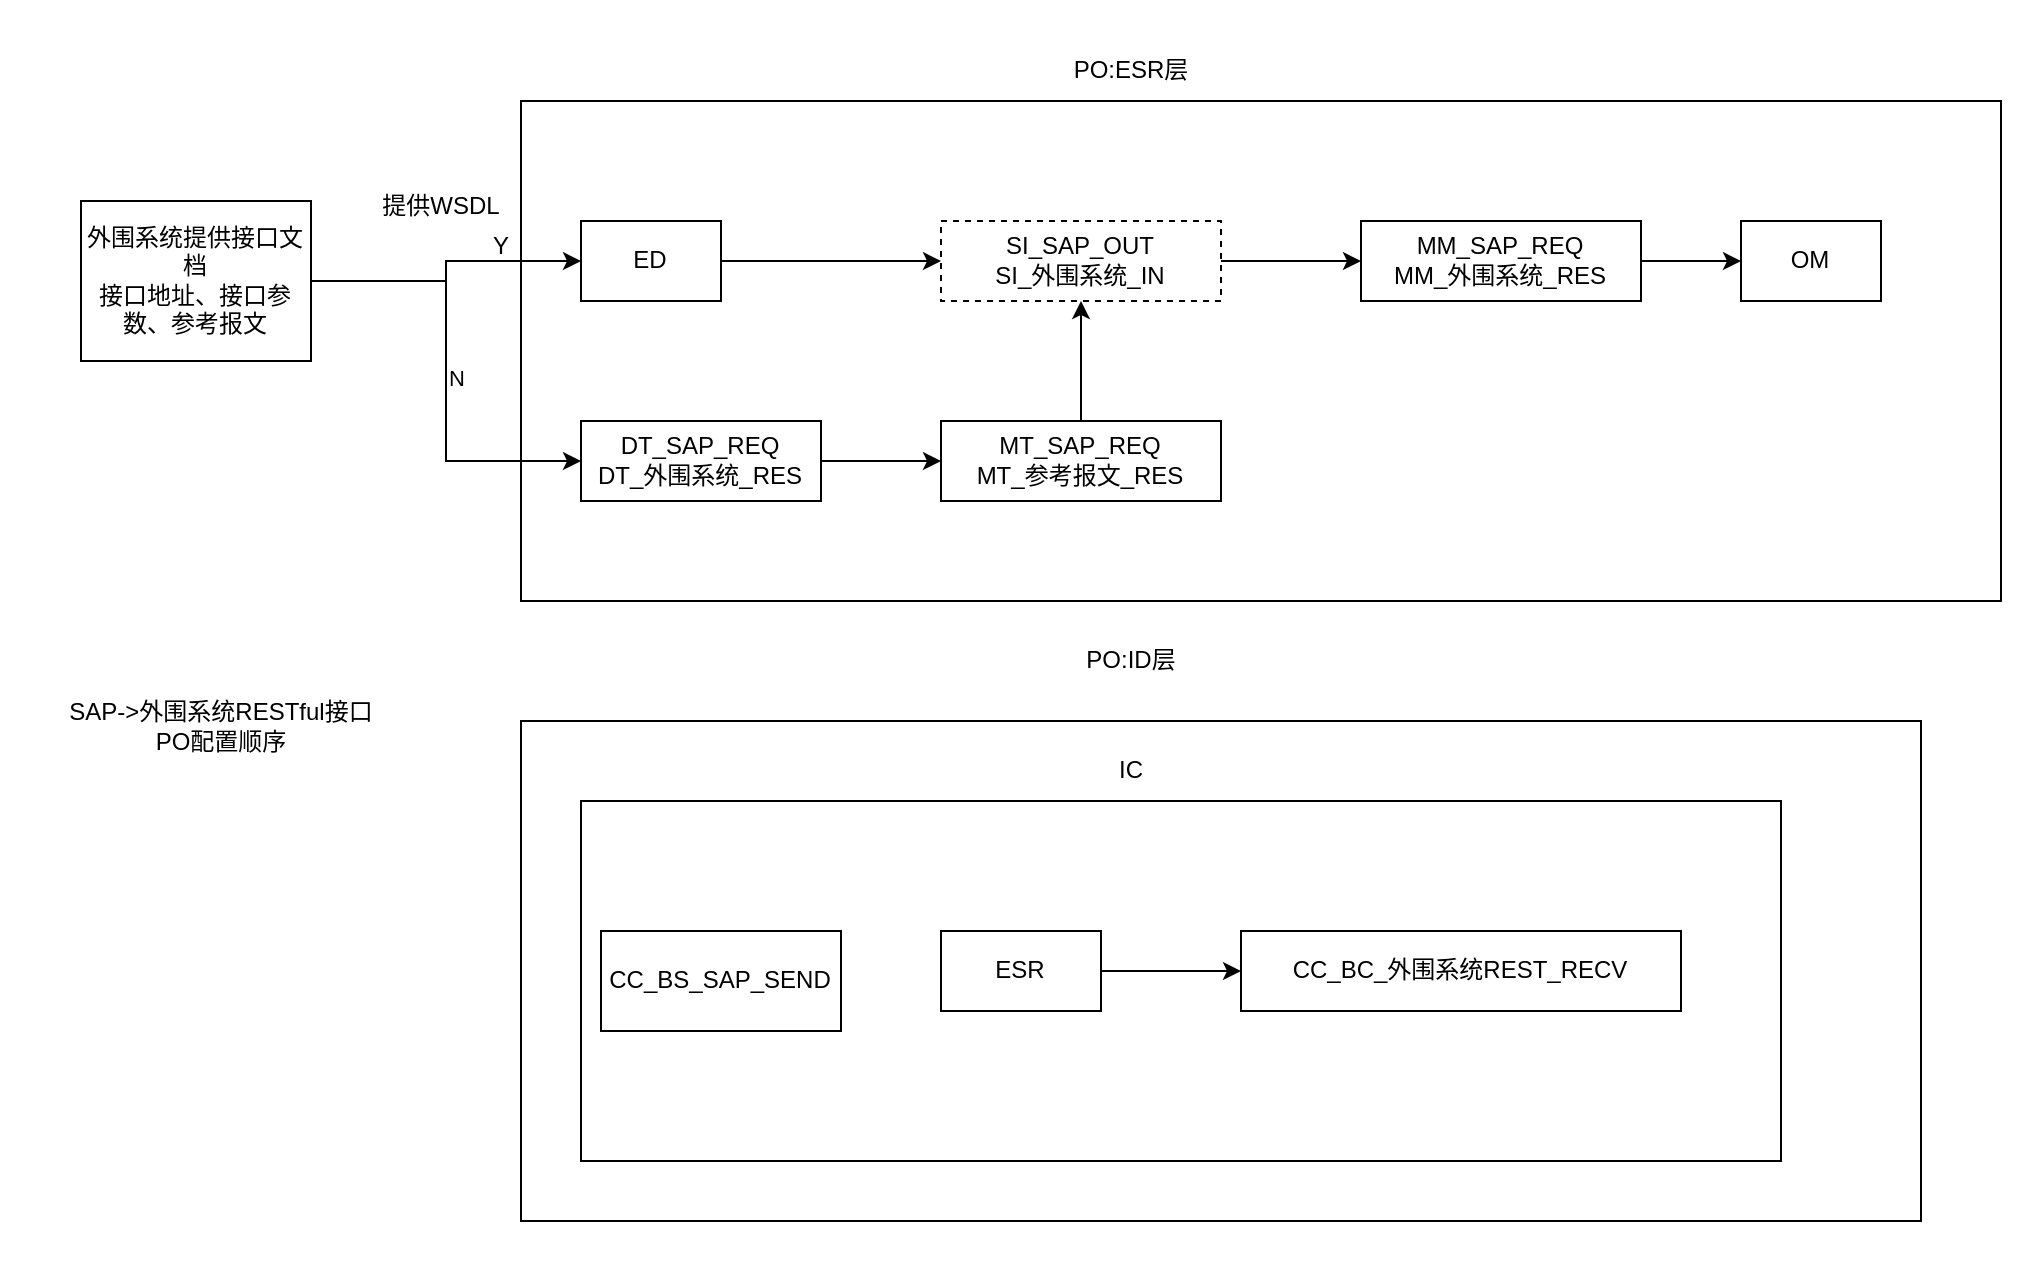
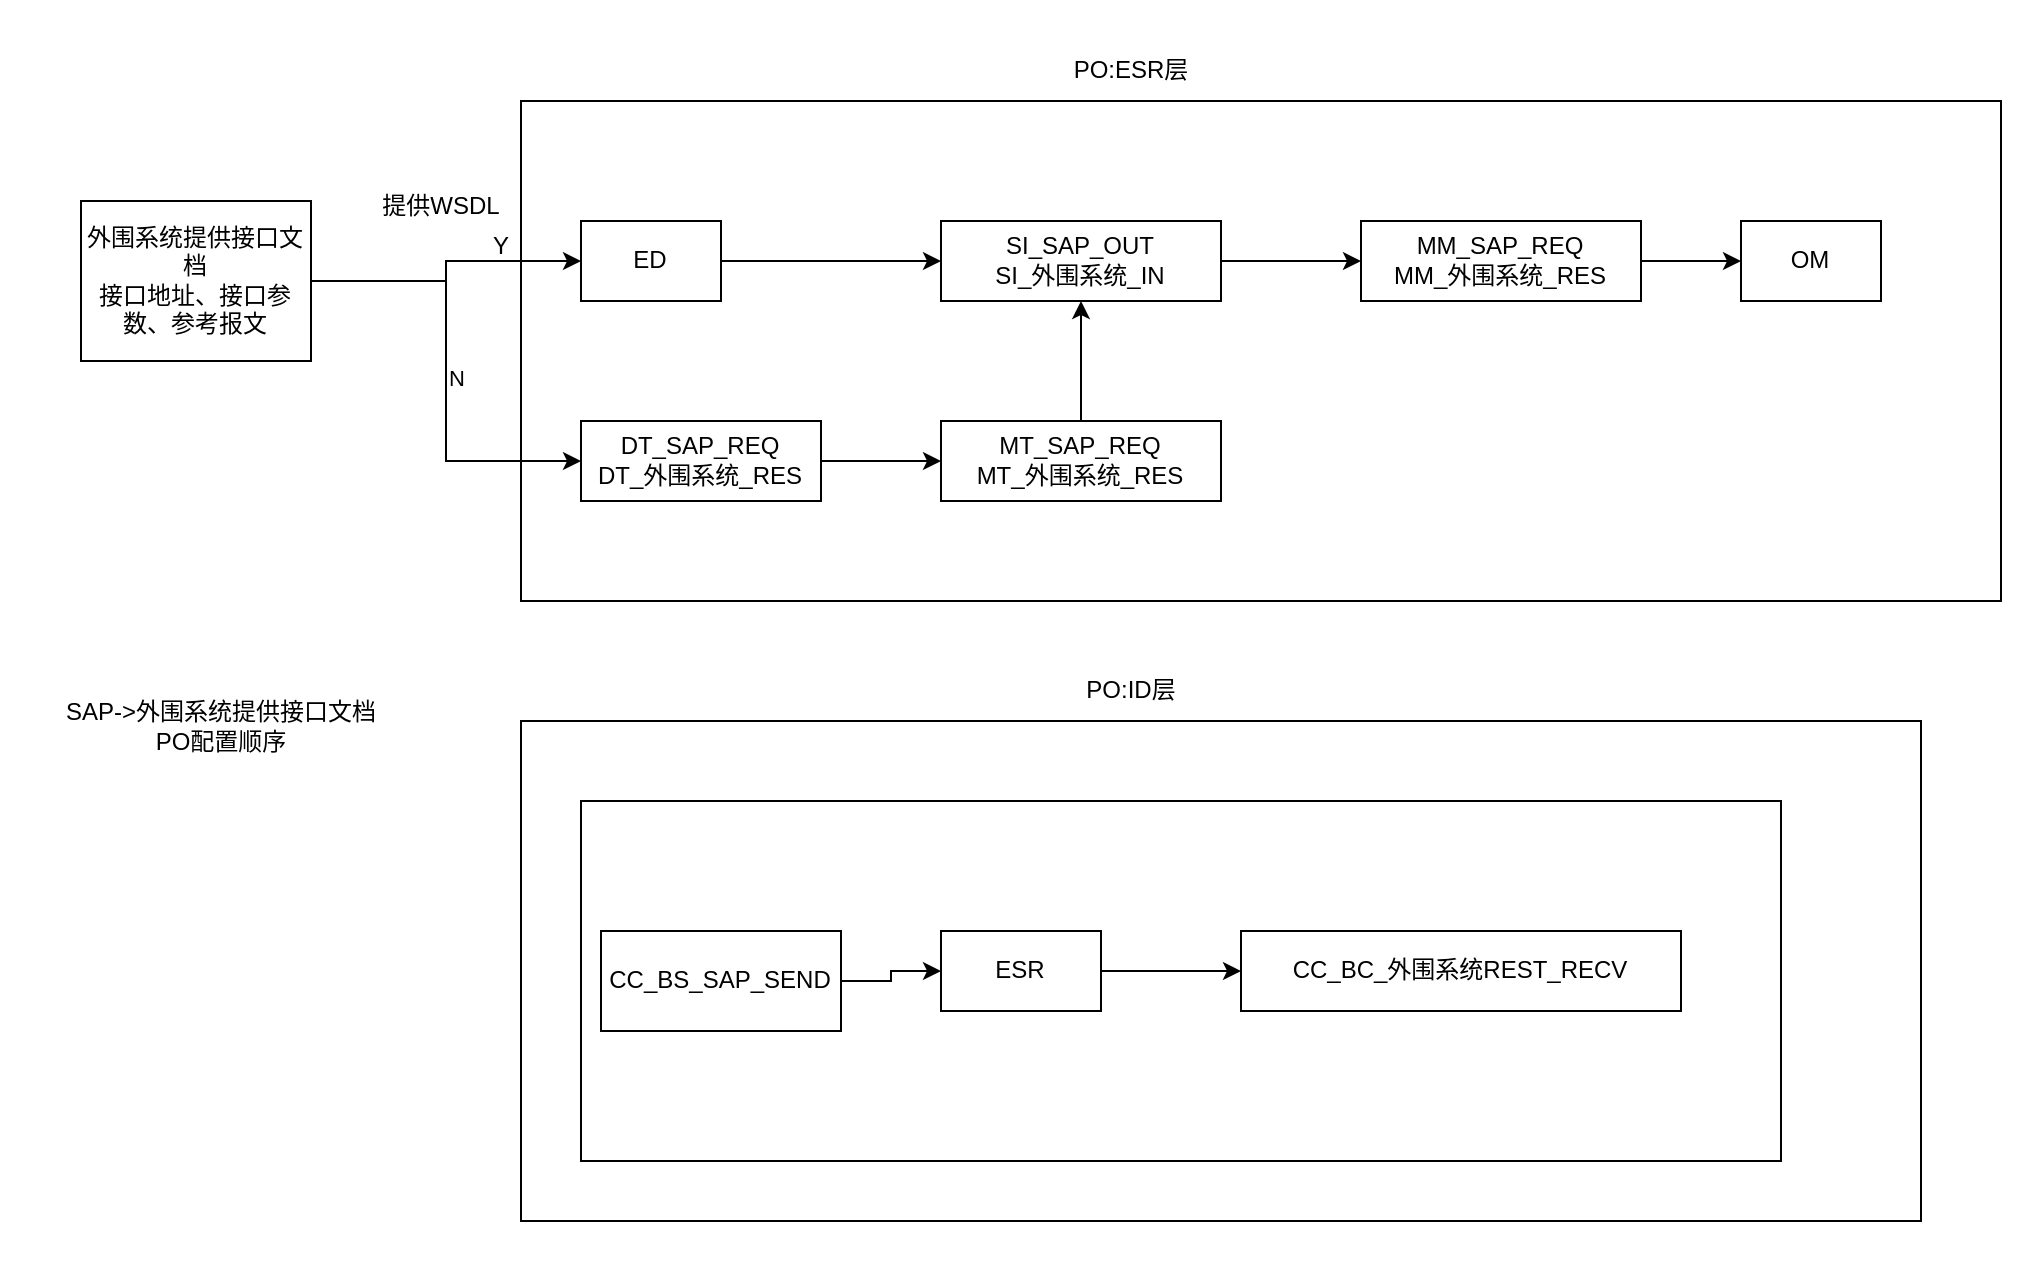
node "SI_SAP_OUT SI_外围系统_IN": style dashed -> solid
node "MT_SAP_REQ MT_参考报文_RES": label "MT_SAP_REQ MT_参考报文_RES" -> "MT_SAP_REQ MT_外围系统_RES"
node "PO:ID层": moved (1131, 661) -> (1131, 691)
node "SAP->外围系统RESTful接口 PO配置顺序": label "SAP->外围系统RESTful接口 PO配置顺序" -> "SAP->外围系统提供接口文档 PO配置顺序"
node "IC": removed
edge "CC_BS_SAP_SEND" -> "ESR": added
